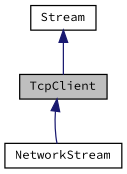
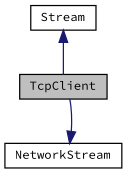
edge "NetworkStream" -> "TcpClient": reversed
